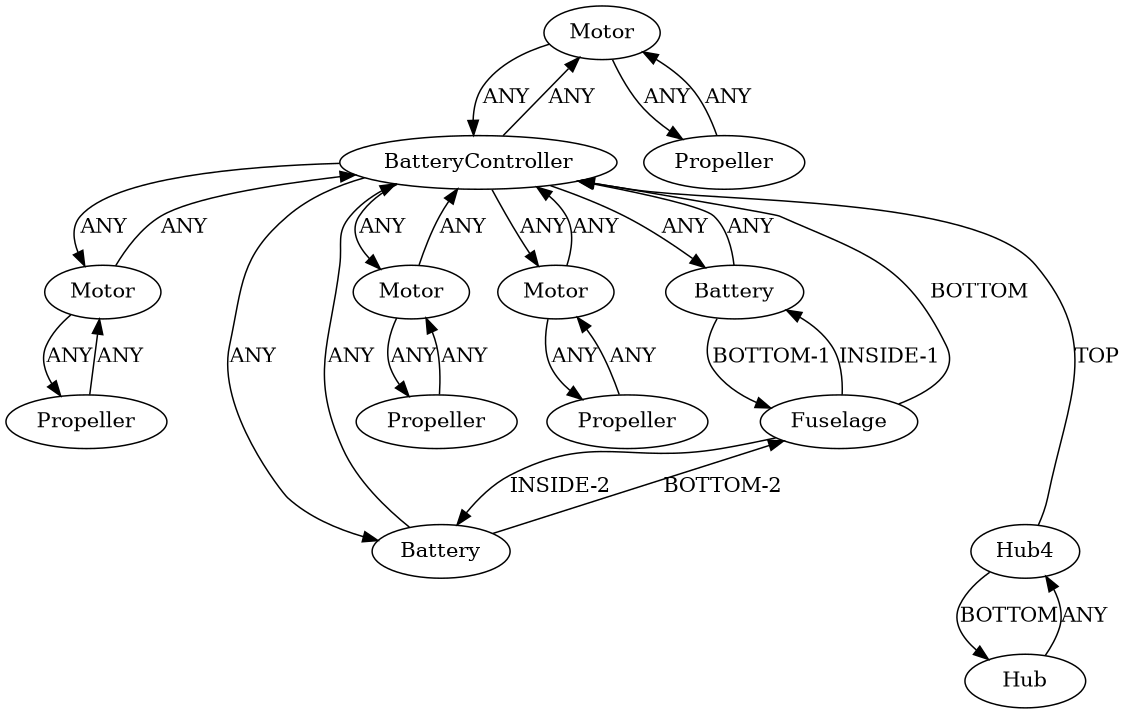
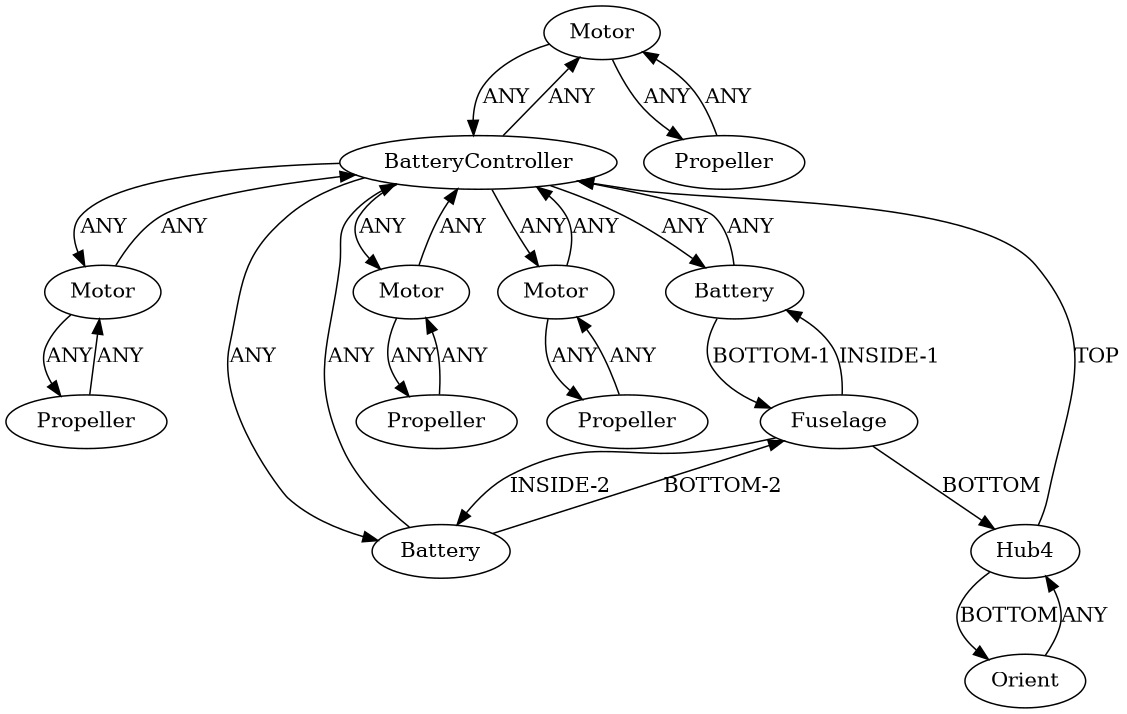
edge "Fuselage" -> "BatteryController": now "Fuselage" -> "Hub4"
node "Hub": label "Hub" -> "Orient"
